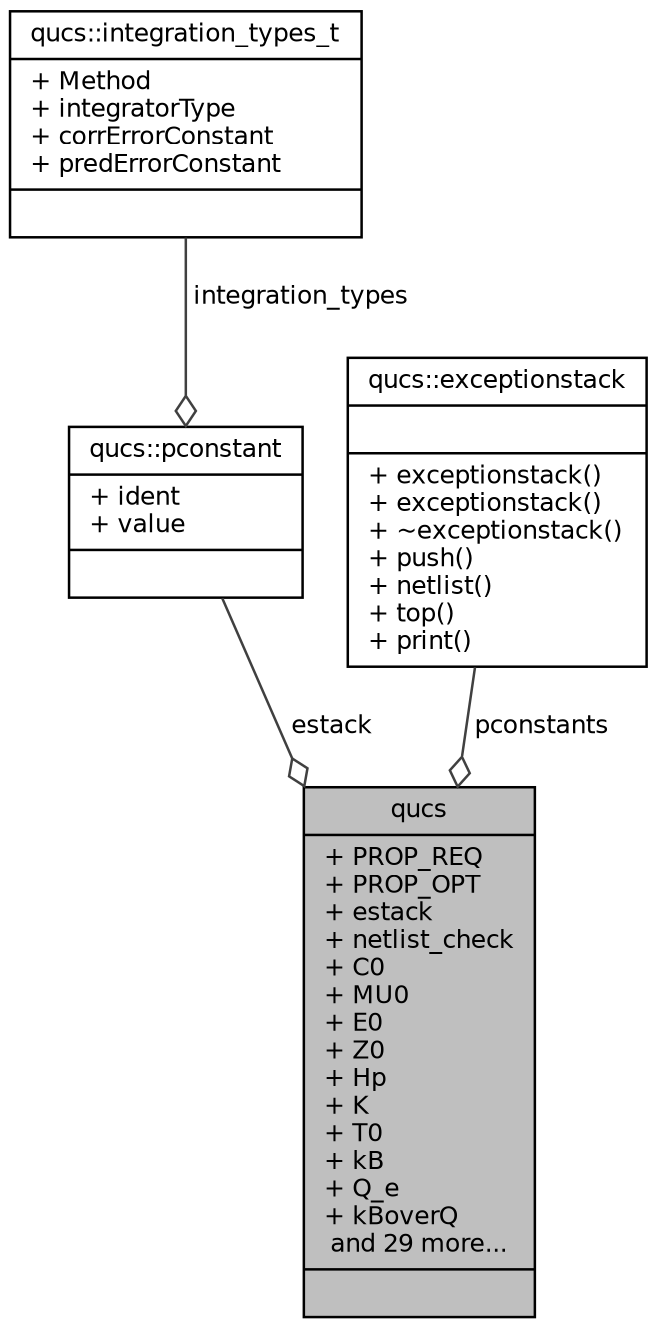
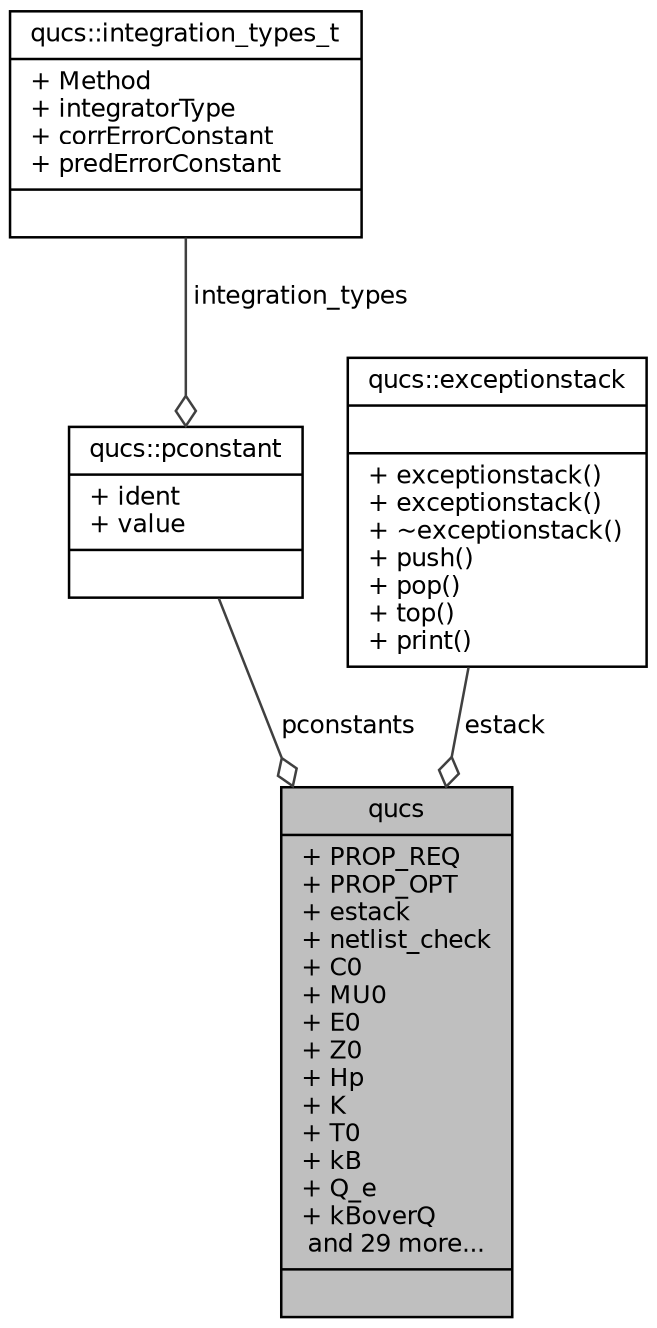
node "qucs::exceptionstack": text "+ netlist()" -> "+ pop()"
edge "qucs::pconstant" -> "qucs": label " estack" -> " pconstants"
edge "qucs::exceptionstack" -> "qucs": label " pconstants" -> " estack"
